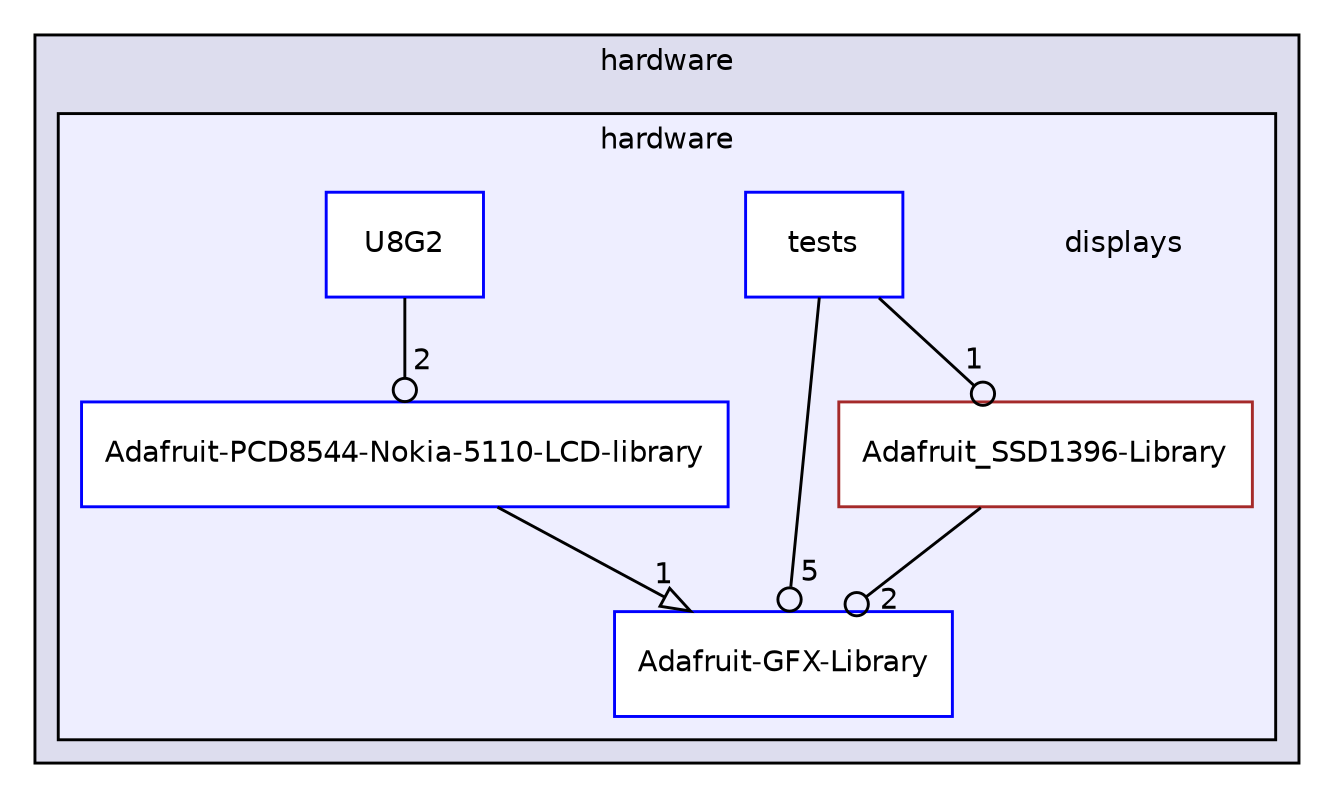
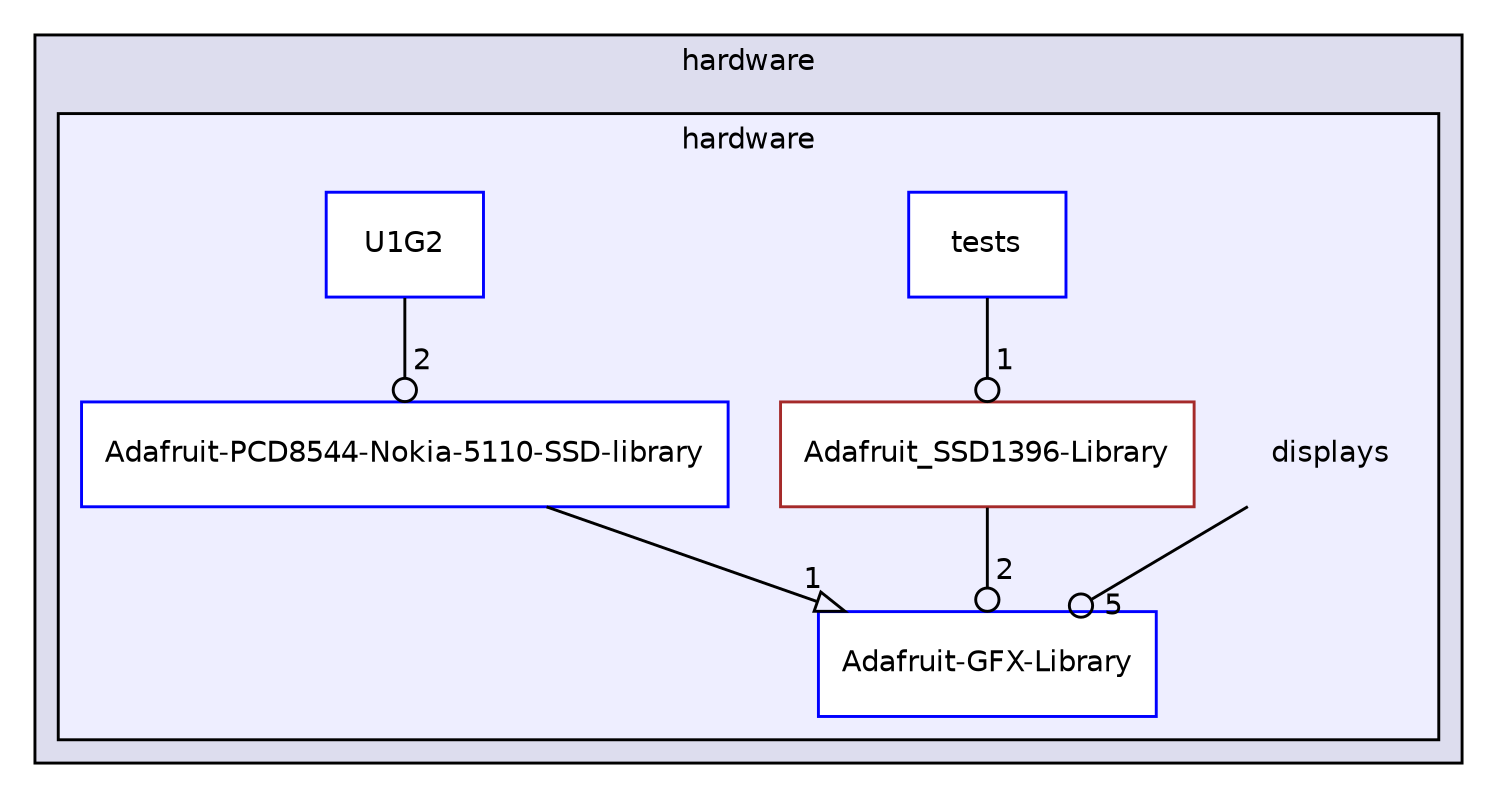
node "U8G2": label "U8G2" -> "U1G2"
edge "tests" -> "Adafruit-GFX-Library": now "displays" -> "Adafruit-GFX-Library"
node "Adafruit-PCD8544-Nokia-5110-LCD-library": label "Adafruit-PCD8544-Nokia-5110-LCD-library" -> "Adafruit-PCD8544-Nokia-5110-SSD-library"
